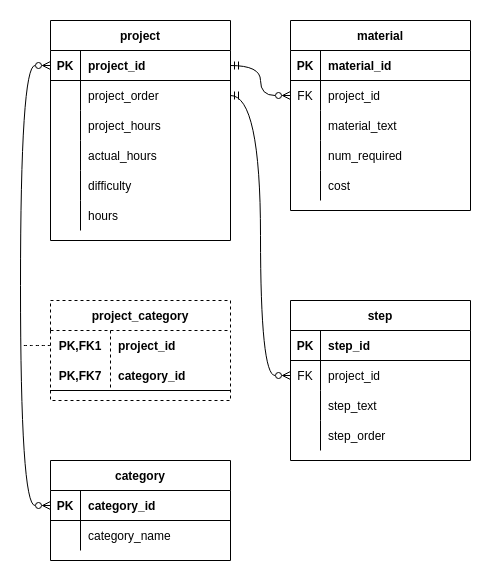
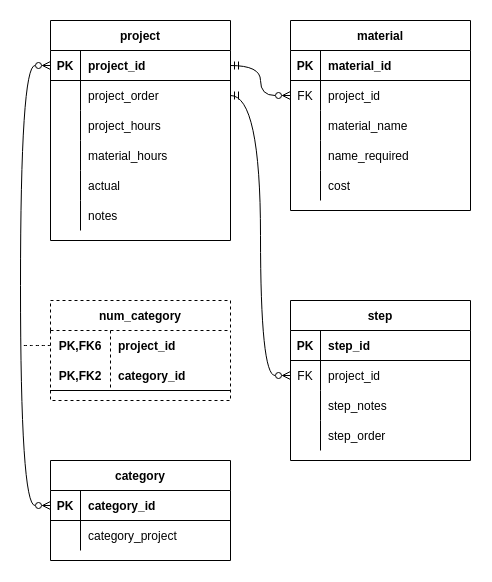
node "material_text": label "material_text" -> "material_name"
node "actual_hours": label "actual_hours" -> "material_hours"
node "num_required": label "num_required" -> "name_required"
node "difficulty": label "difficulty" -> "actual"
node "hours": label "hours" -> "notes"
node "project_category": label "project_category" -> "num_category"
node "PK,FK1": label "PK,FK1" -> "PK,FK6"
node "PK,FK7": label "PK,FK7" -> "PK,FK2"
node "step_text": label "step_text" -> "step_notes"
node "category_name": label "category_name" -> "category_project"
